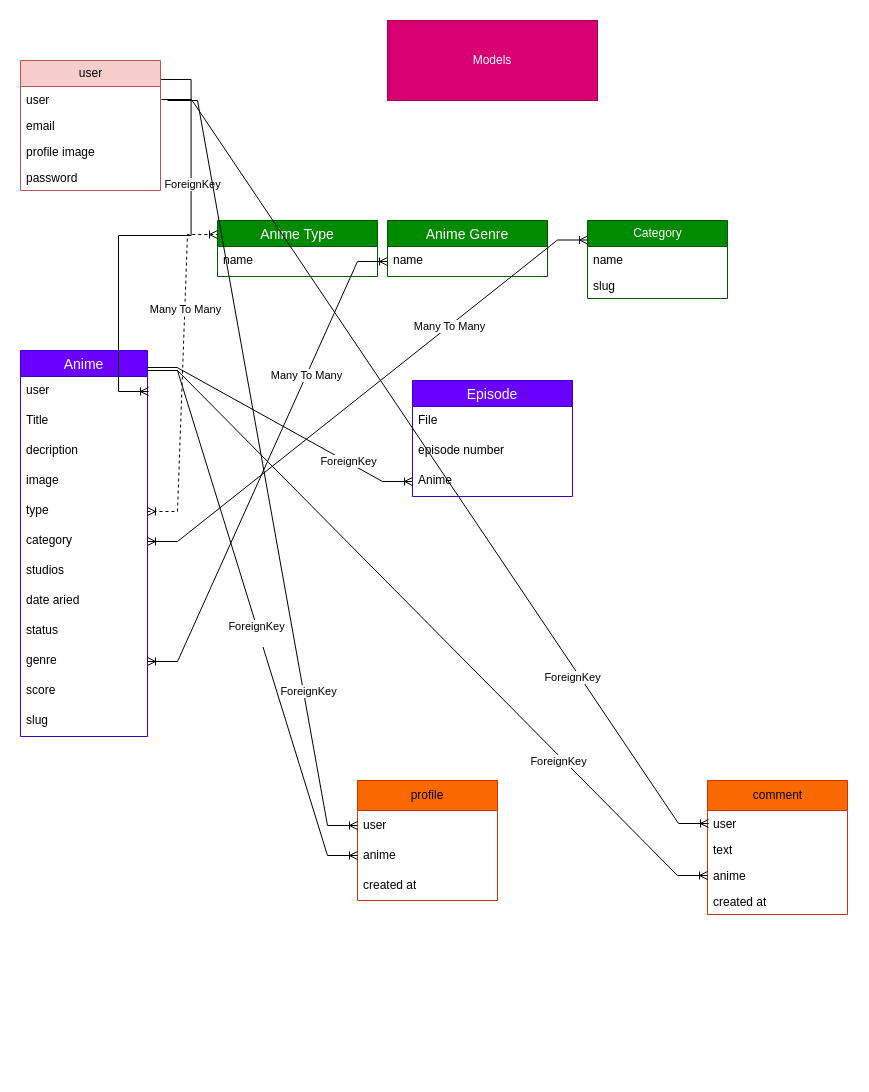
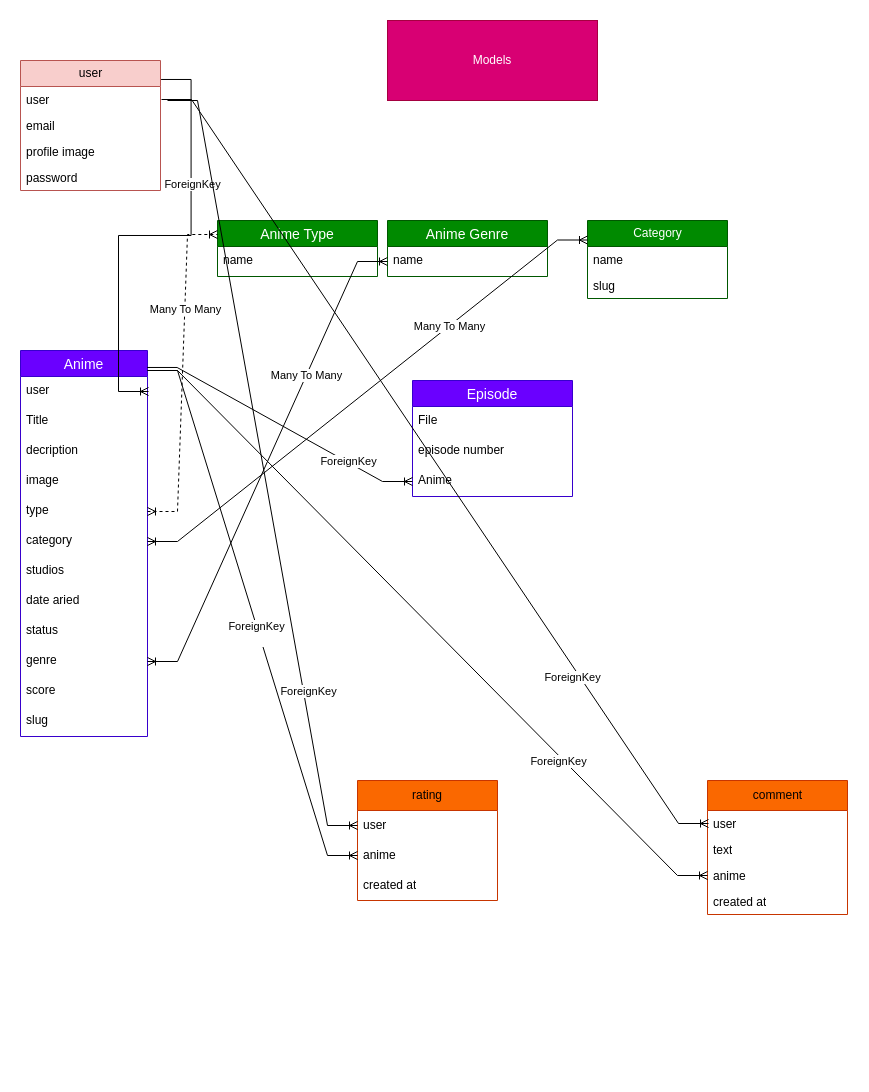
node "profile": label "profile" -> "rating"
